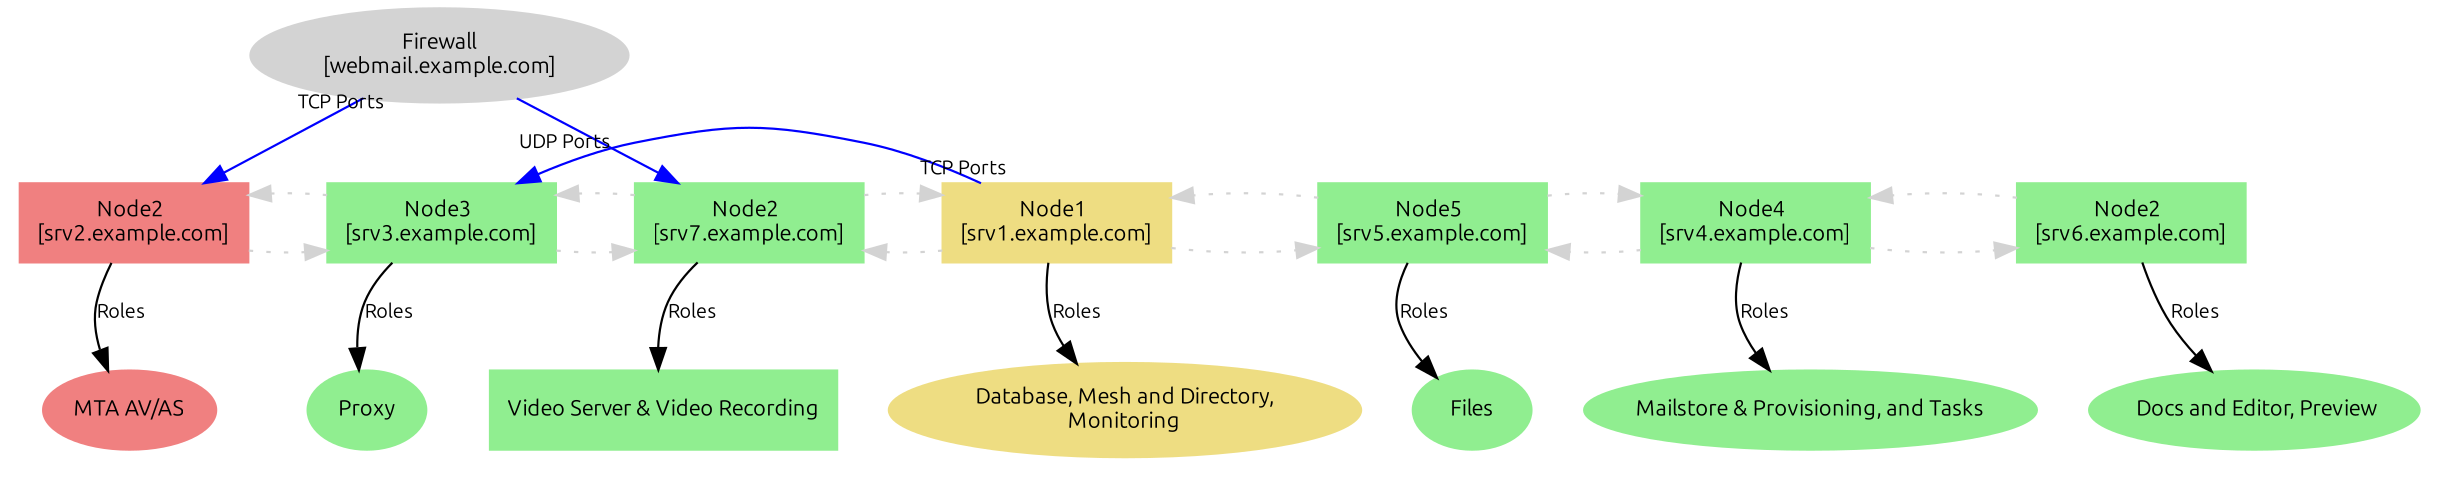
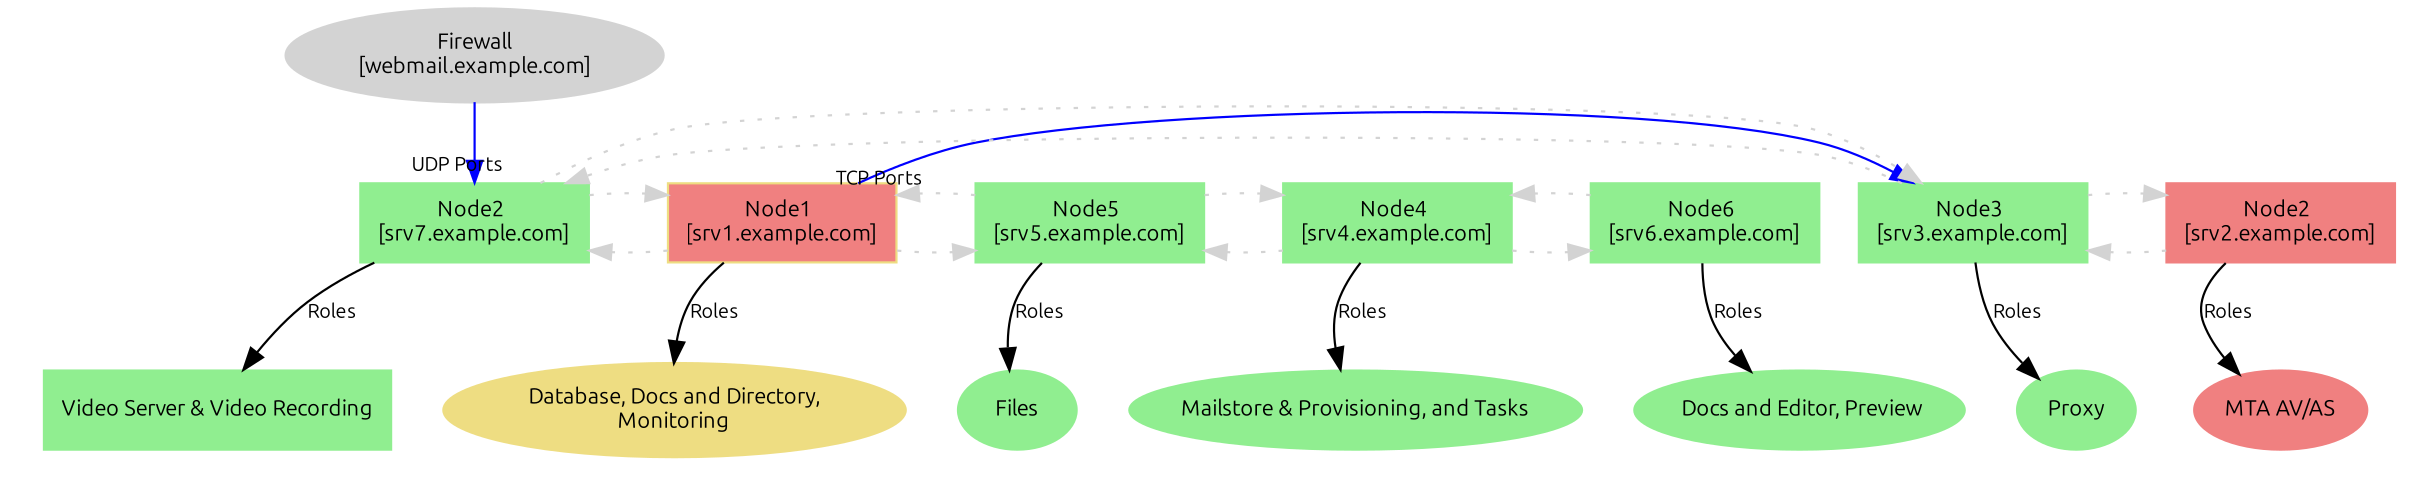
edge "Firewall [webmail.example.com]" -> "Node2 [srv2.example.com]": removed
node "Node1 [srv1.example.com]": fillcolor lightgoldenrod -> lightcoral
node "Node2 [srv6.example.com]": label "Node2 [srv6.example.com]" -> "Node6 [srv6.example.com]"
node "Database, Mesh and Directory, Monitoring": label "Database, Mesh and Directory, Monitoring" -> "Database, Docs and Directory, Monitoring"
